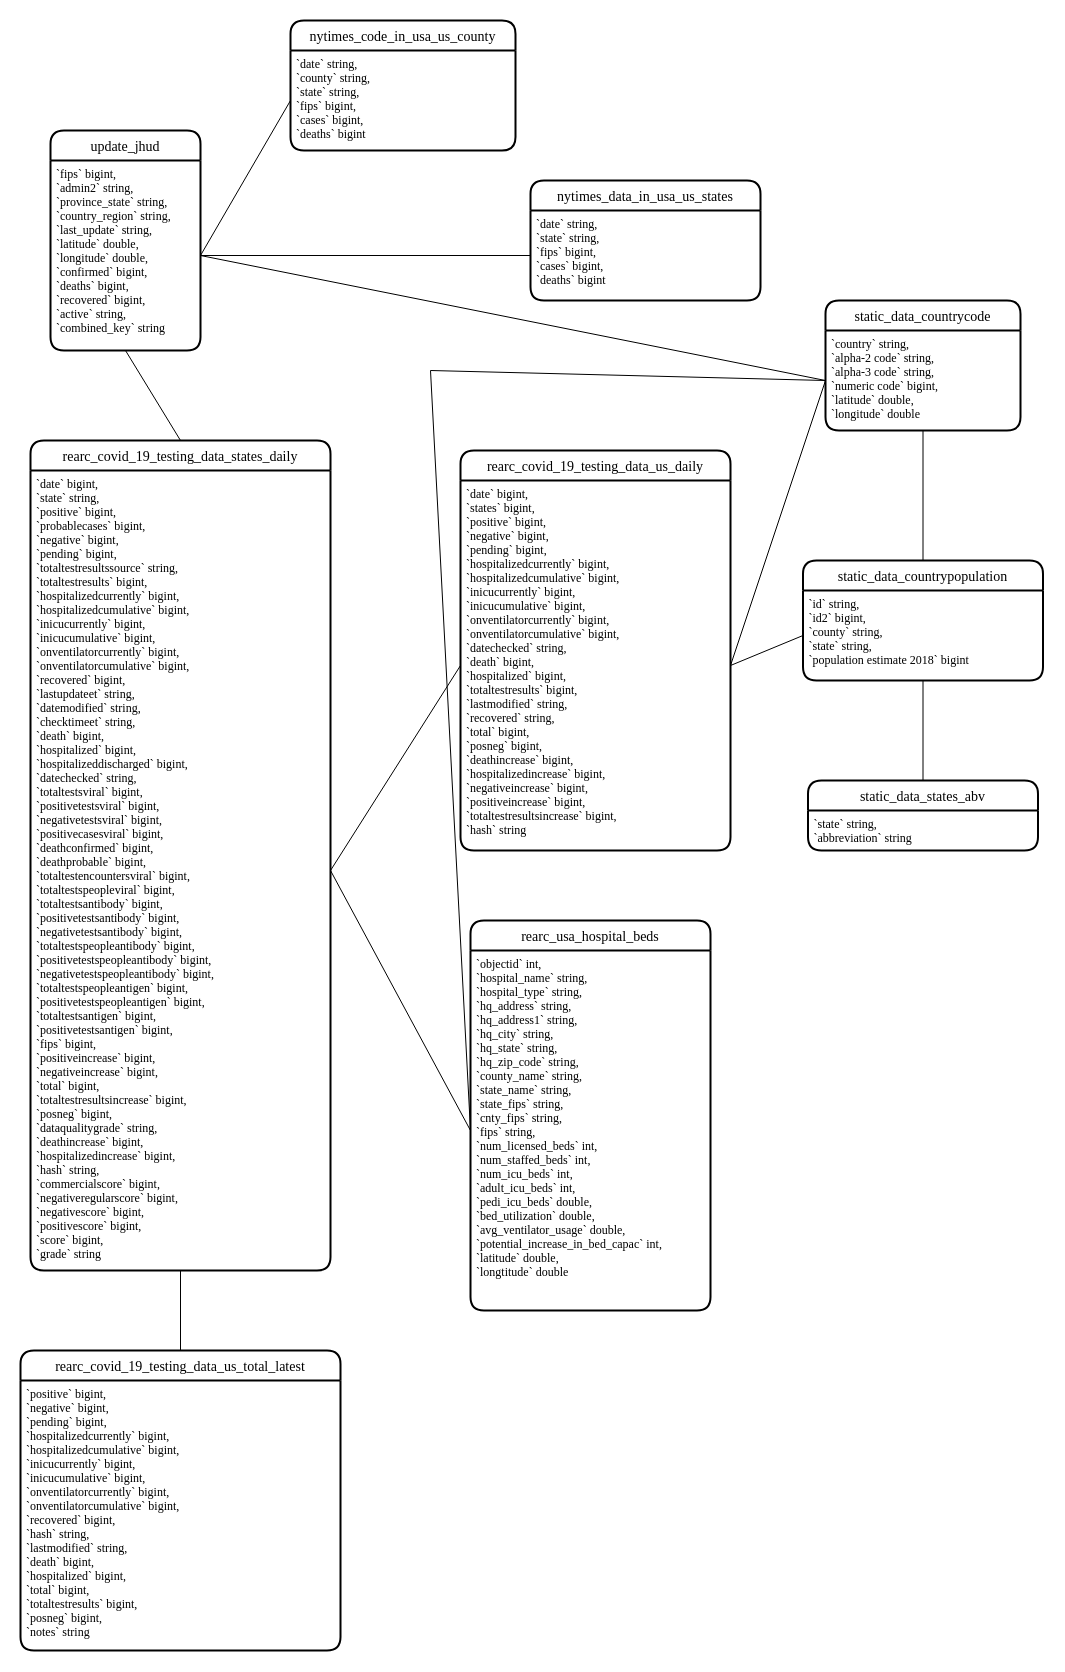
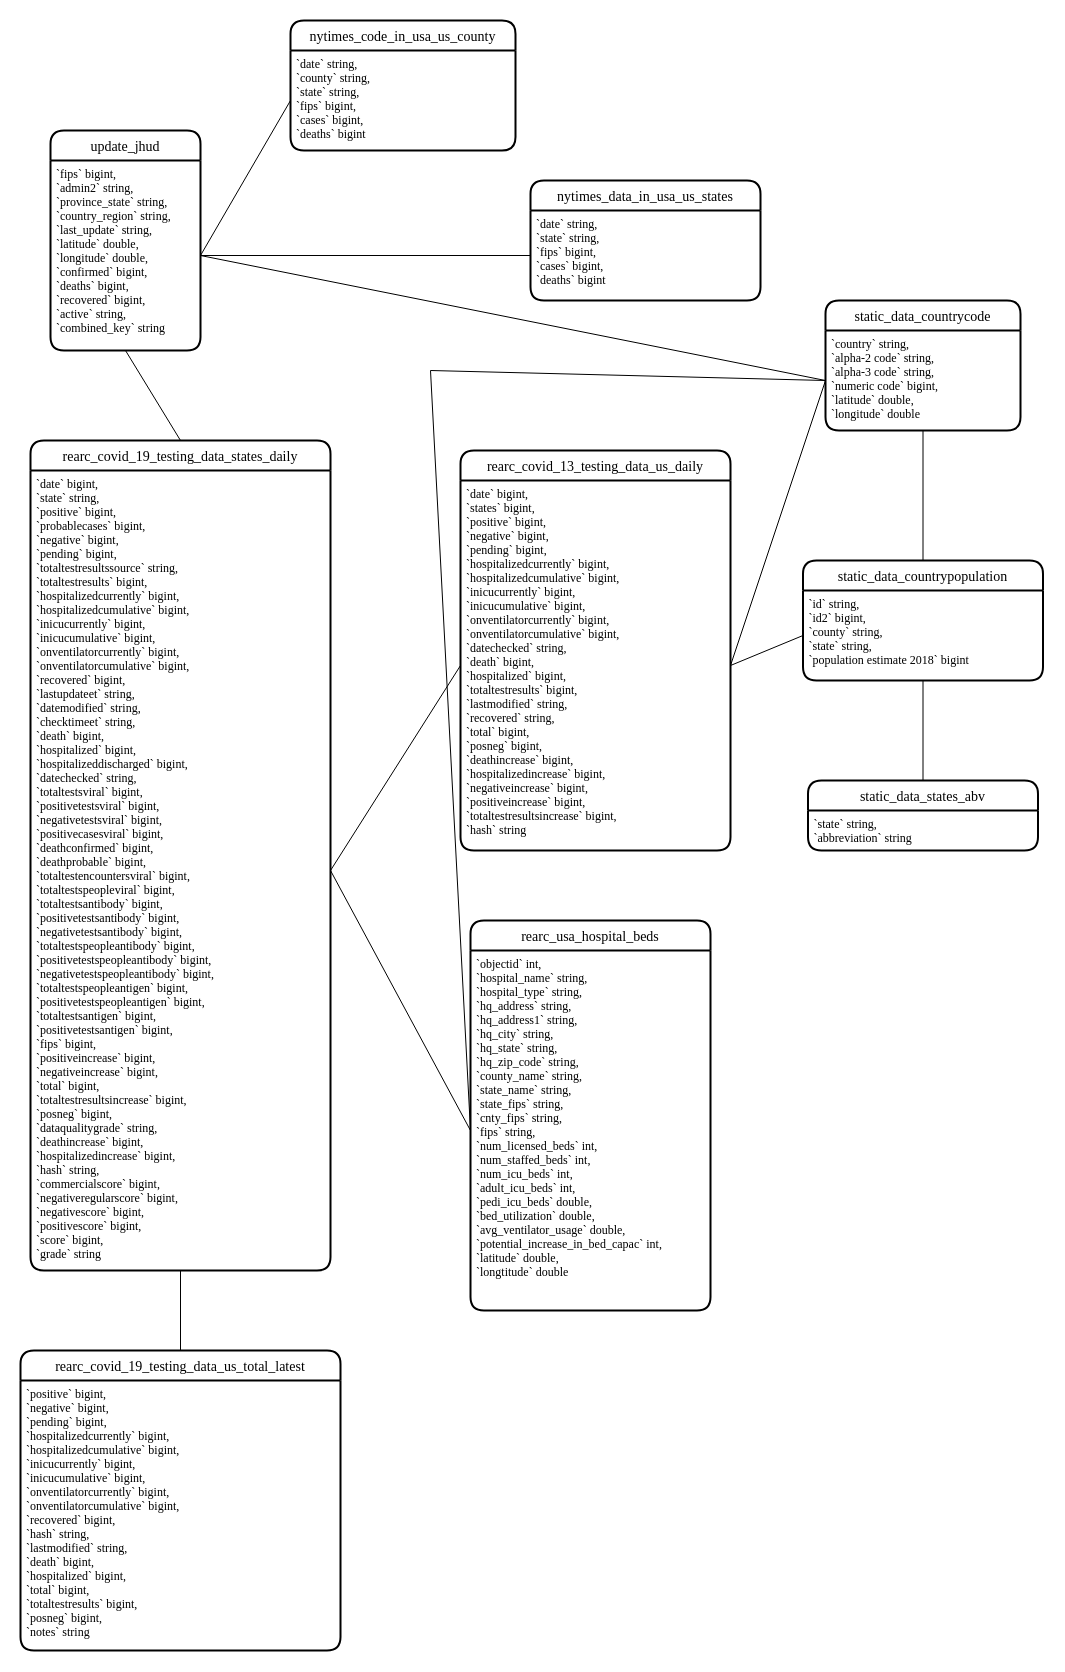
node "rearc_covid_19_testing_data_us_daily": label "rearc_covid_19_testing_data_us_daily" -> "rearc_covid_13_testing_data_us_daily"
